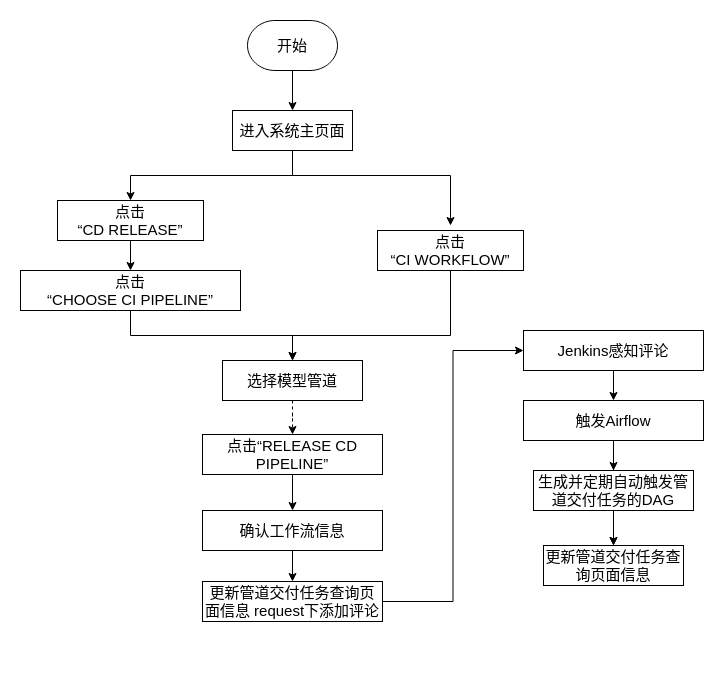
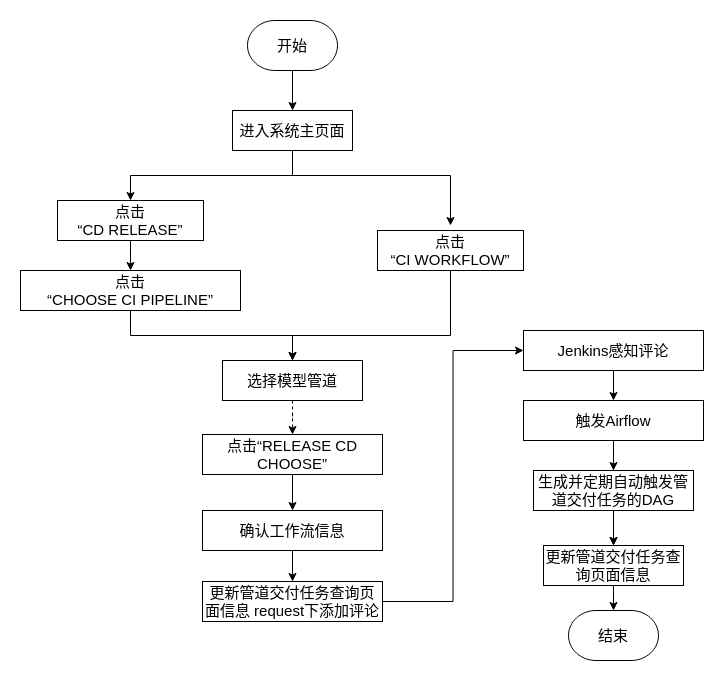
node "点击“RELEASE CD PIPELINE”": label "点击“RELEASE CD PIPELINE”" -> "点击“RELEASE CD CHOOSE”"
edge "更新管道交付任务查询页面信息" -> "结束": added
node "结束": added
